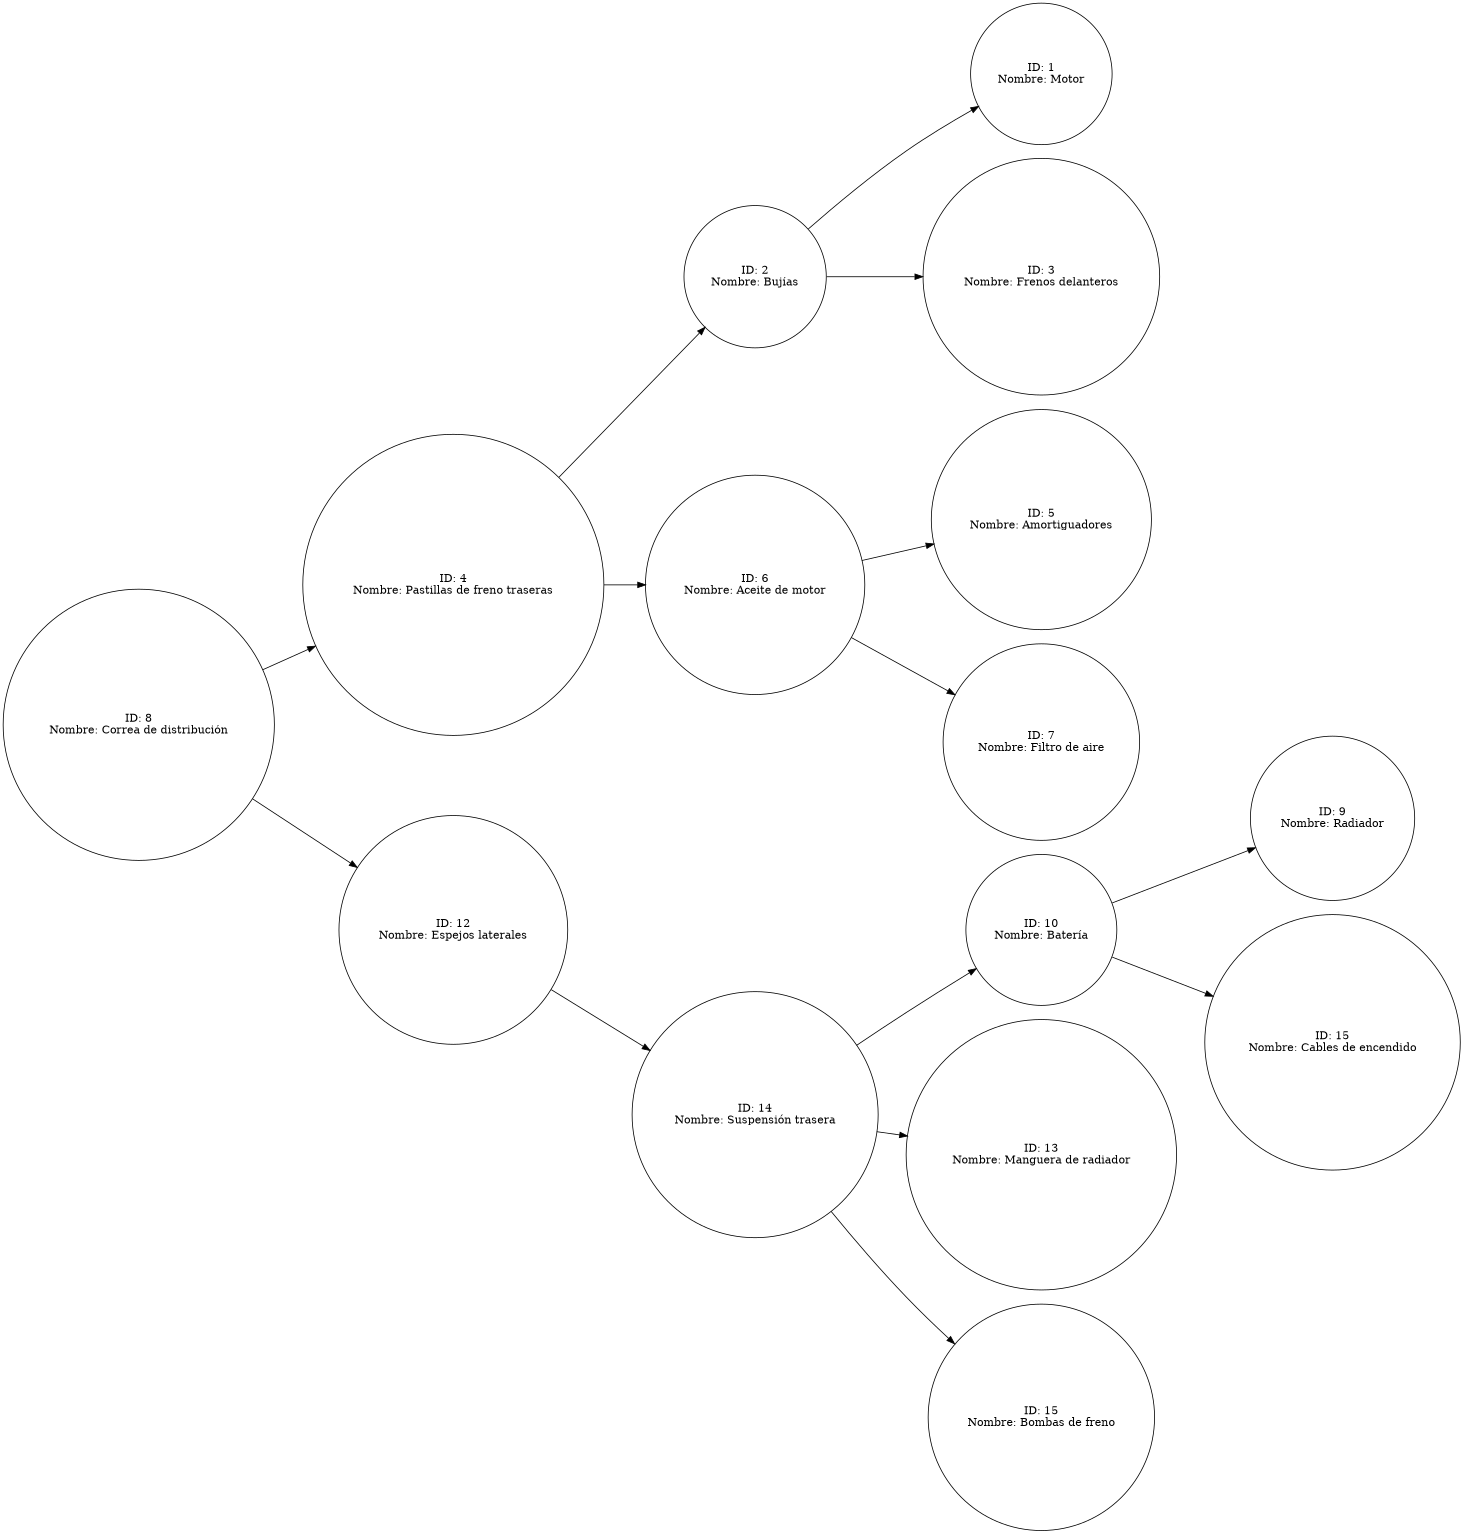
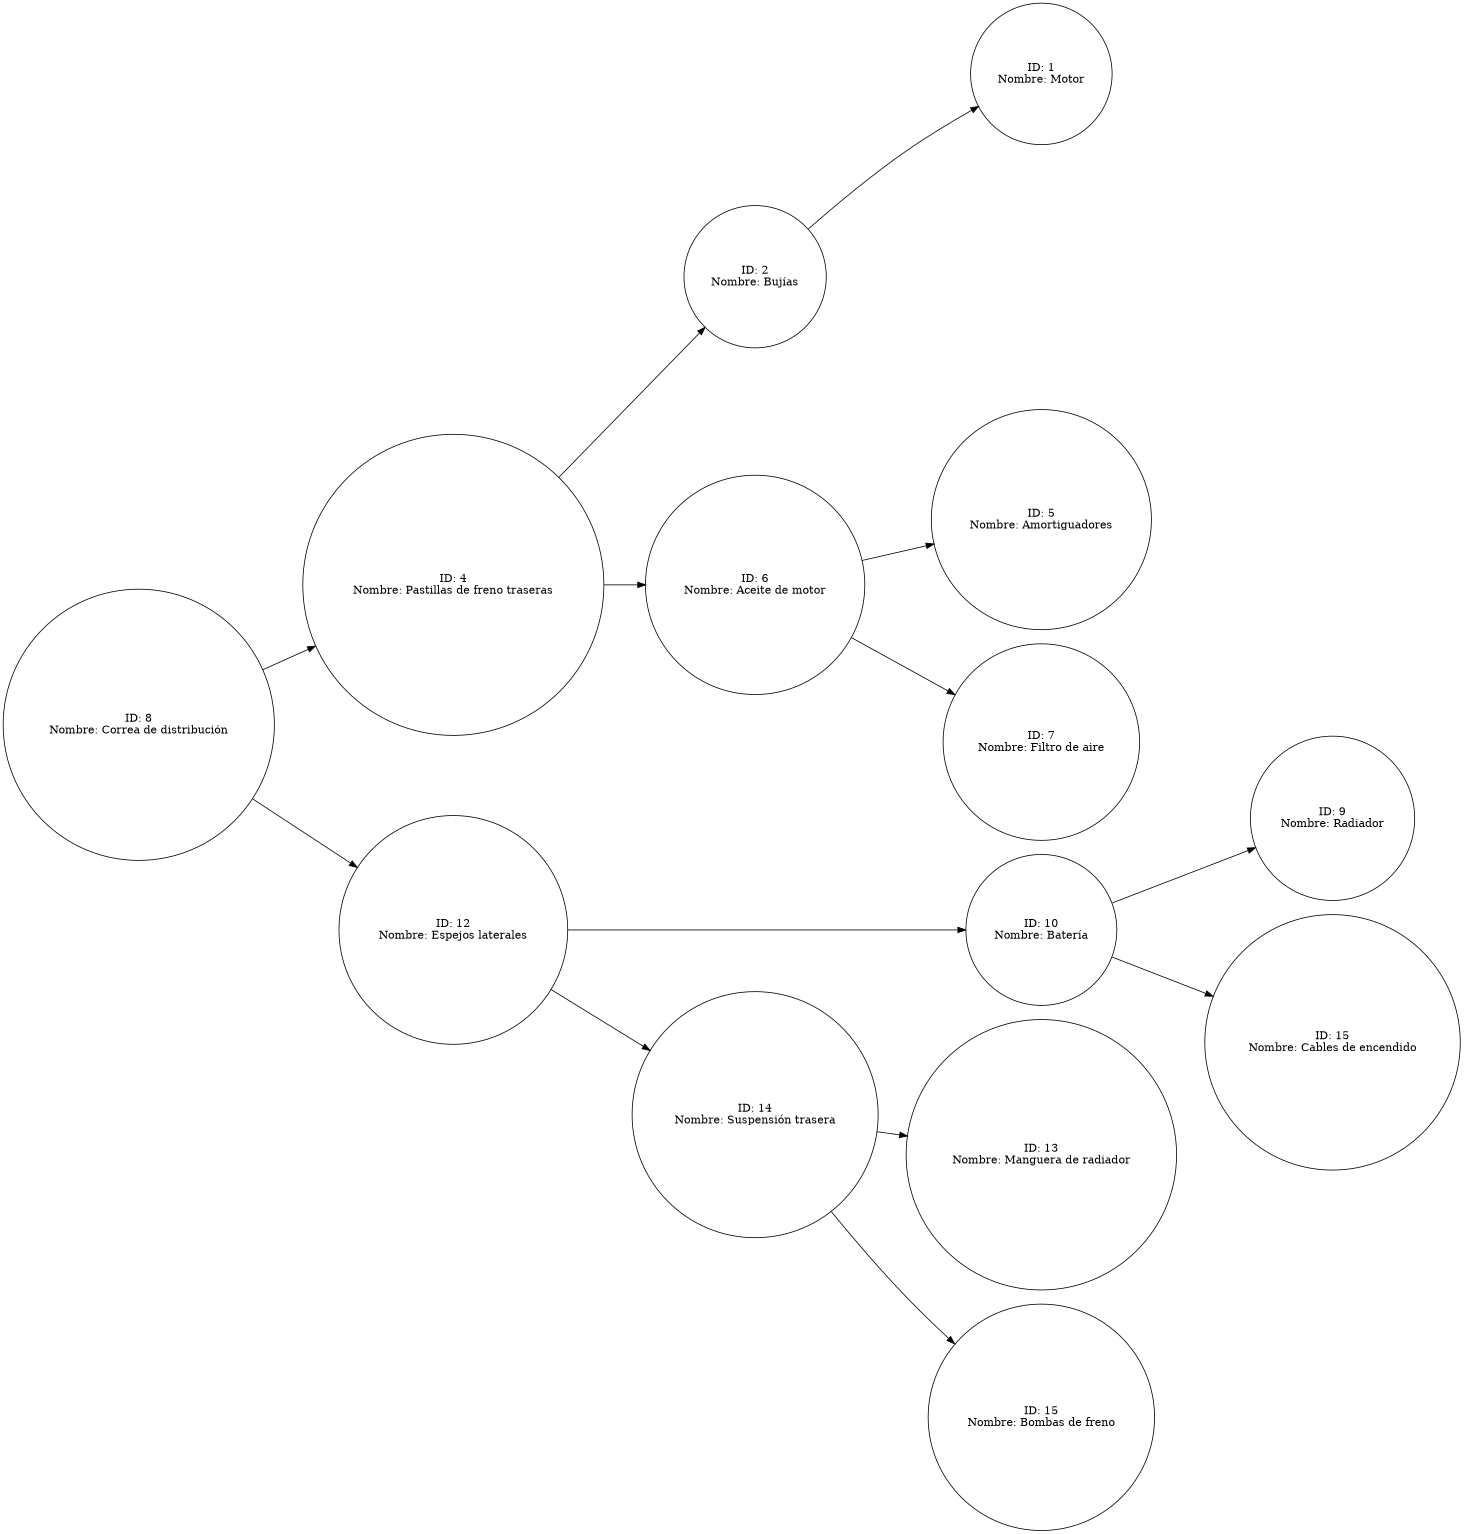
node "ID: 3 Nombre: Frenos delanteros": removed
edge "ID: 14 Nombre: Suspensión trasera" -> "ID: 10 Nombre: Batería": now "ID: 12 Nombre: Espejos laterales" -> "ID: 10 Nombre: Batería"
